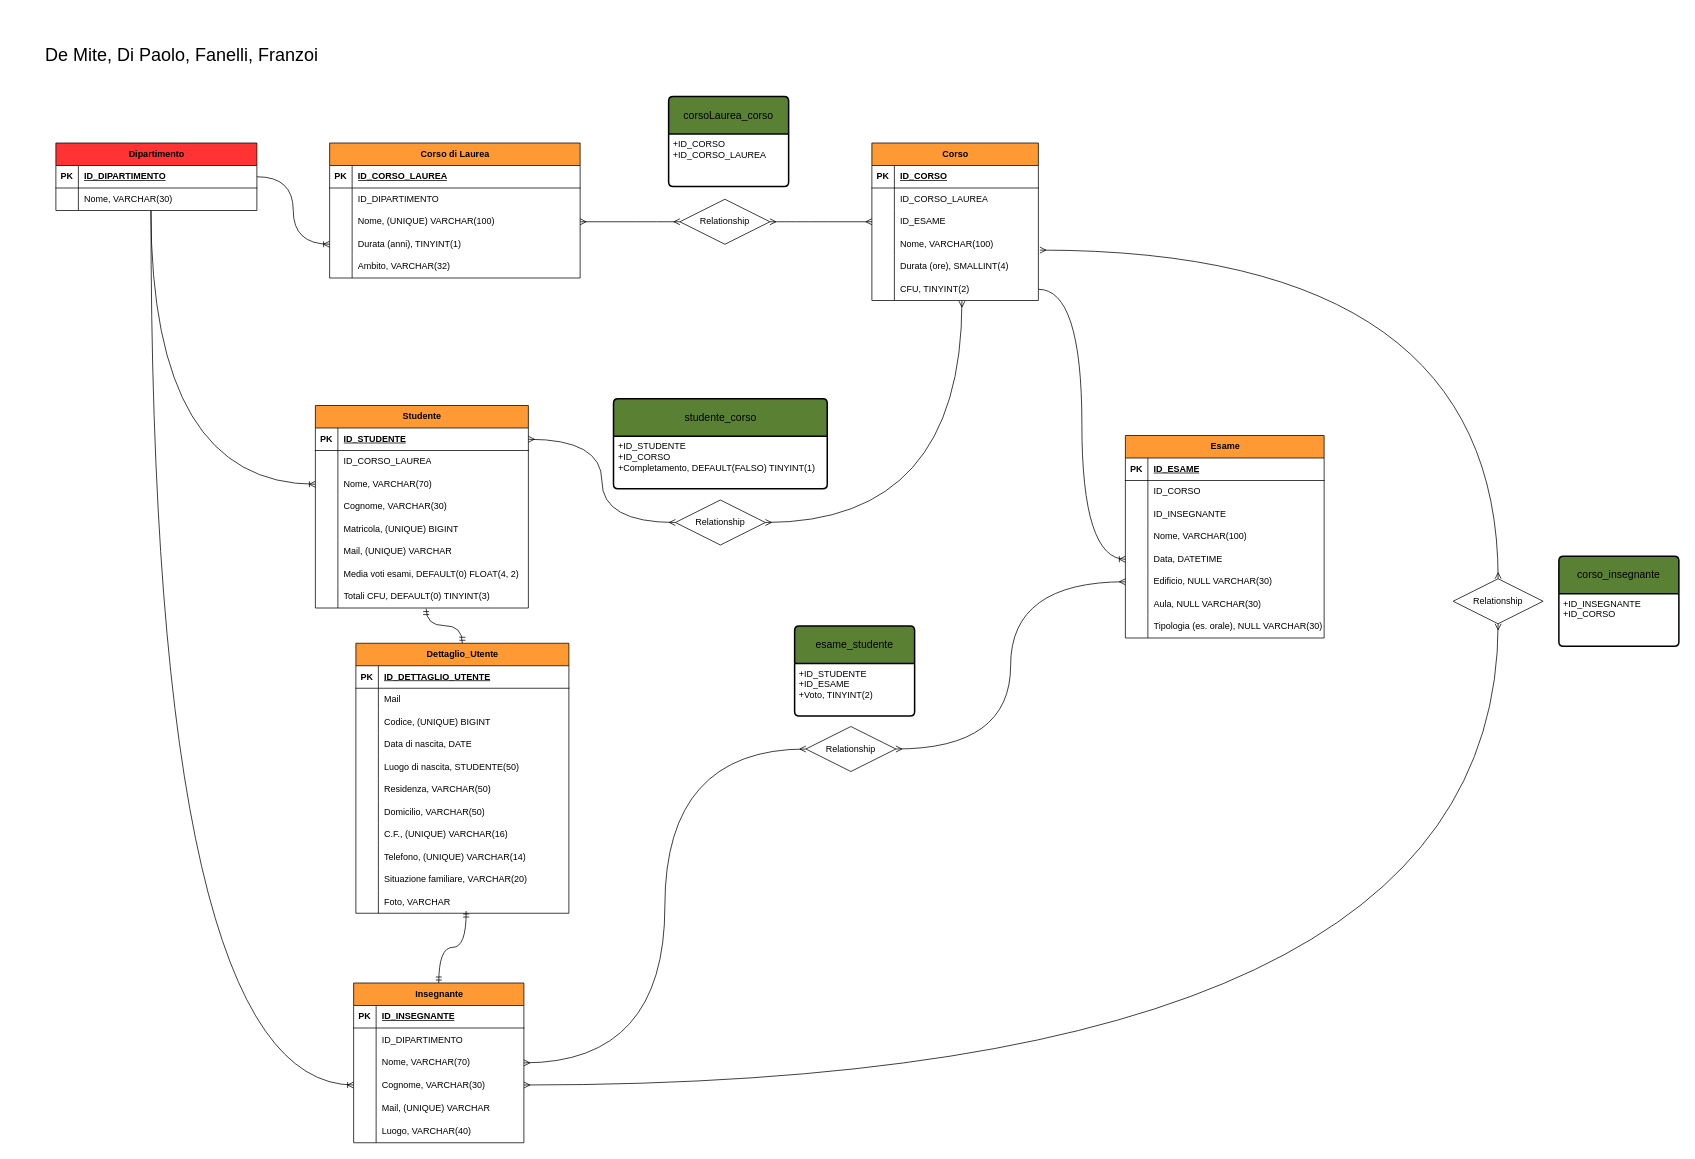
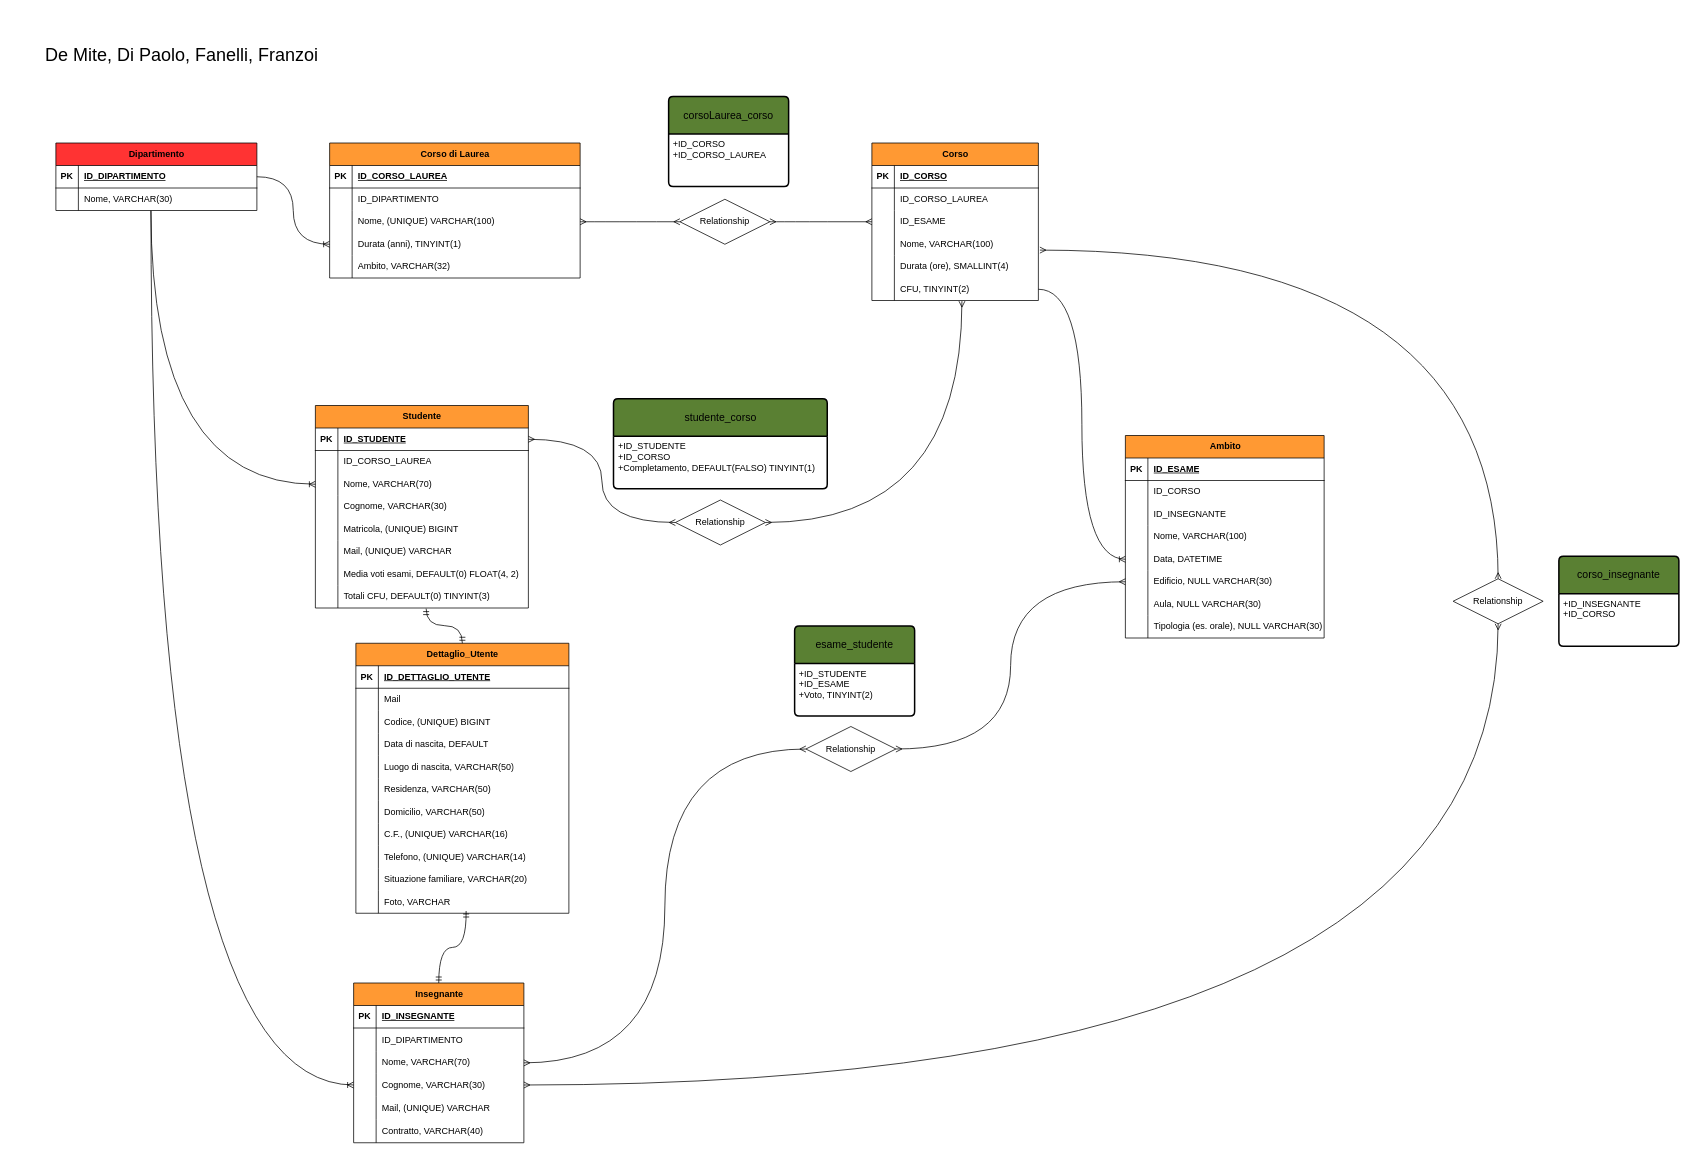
node "Esame": label "Esame" -> "Ambito"
node "Data di nascita, DATE": label "Data di nascita, DATE" -> "Data di nascita, DEFAULT"
node "Luogo di nascita, STUDENTE(50)": label "Luogo di nascita, STUDENTE(50)" -> "Luogo di nascita, VARCHAR(50)"
node "Luogo, VARCHAR(40)": label "Luogo, VARCHAR(40)" -> "Contratto, VARCHAR(40)"
